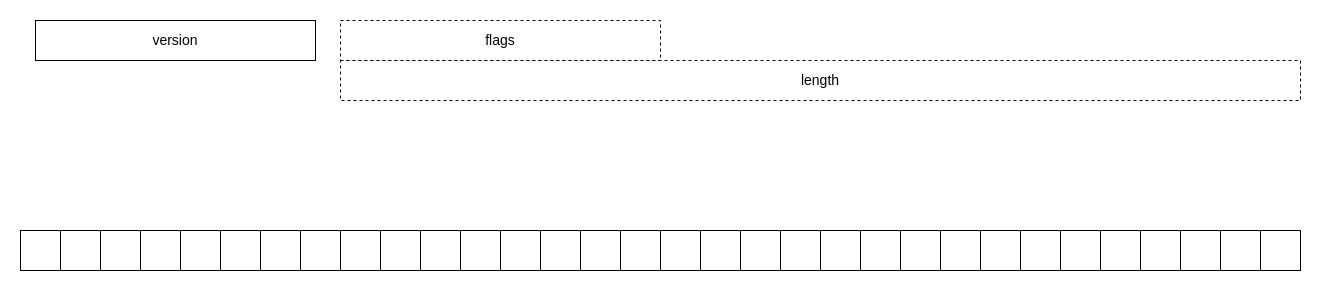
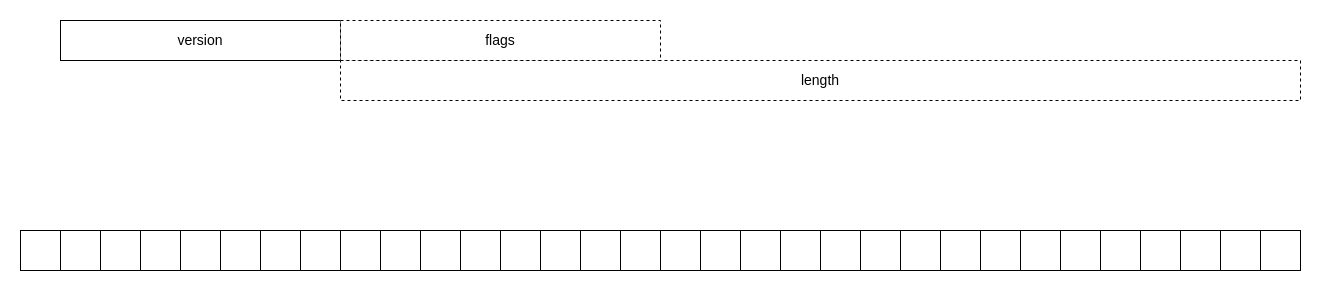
node "version": moved (176, 41) -> (201, 41)
